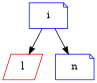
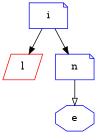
node "e": added
